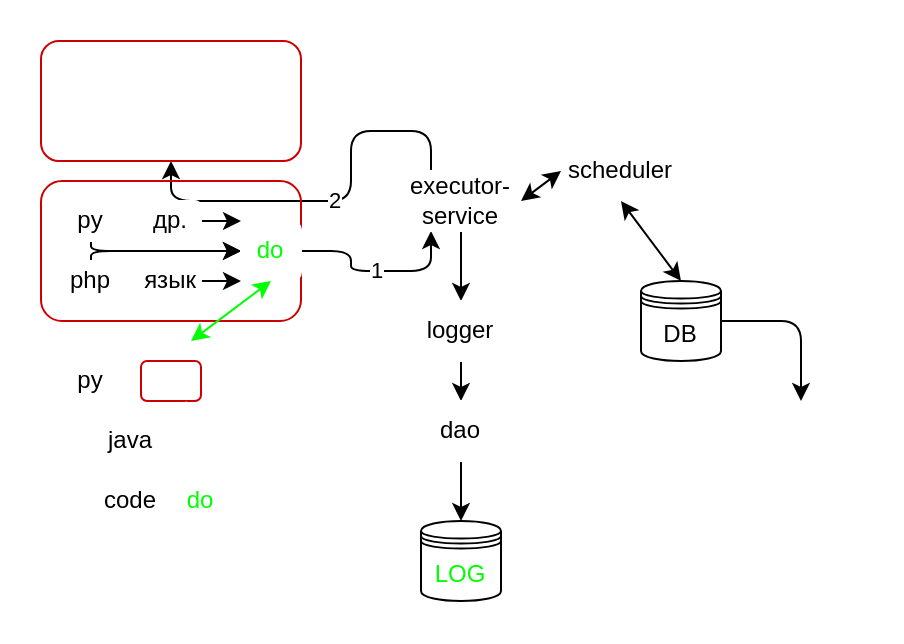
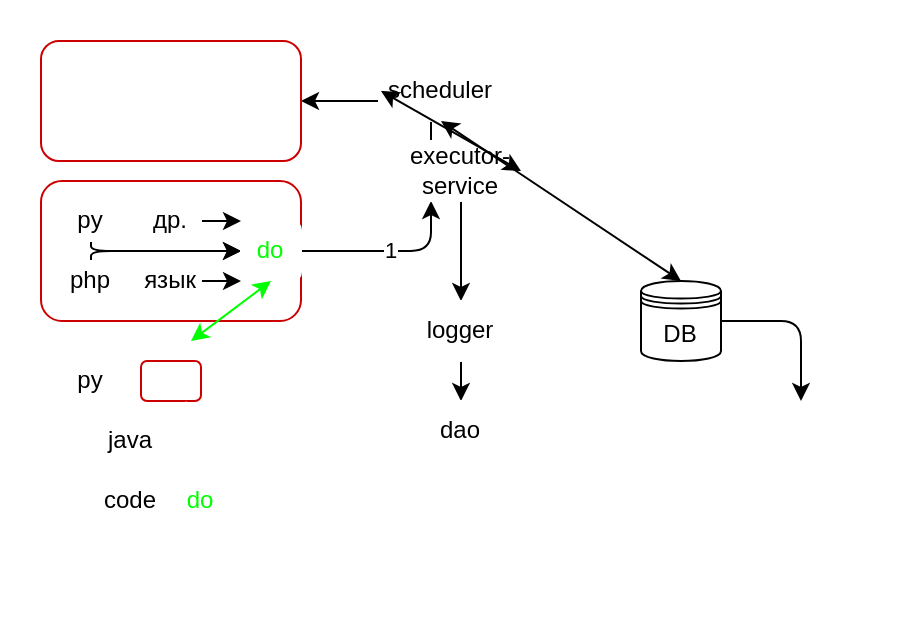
node "scheduler": moved (621, 171) -> (441, 91)
node "executor- service": moved (461, 201) -> (461, 171)
edge "dao" -> "LOG": removed
node "LOG": removed
